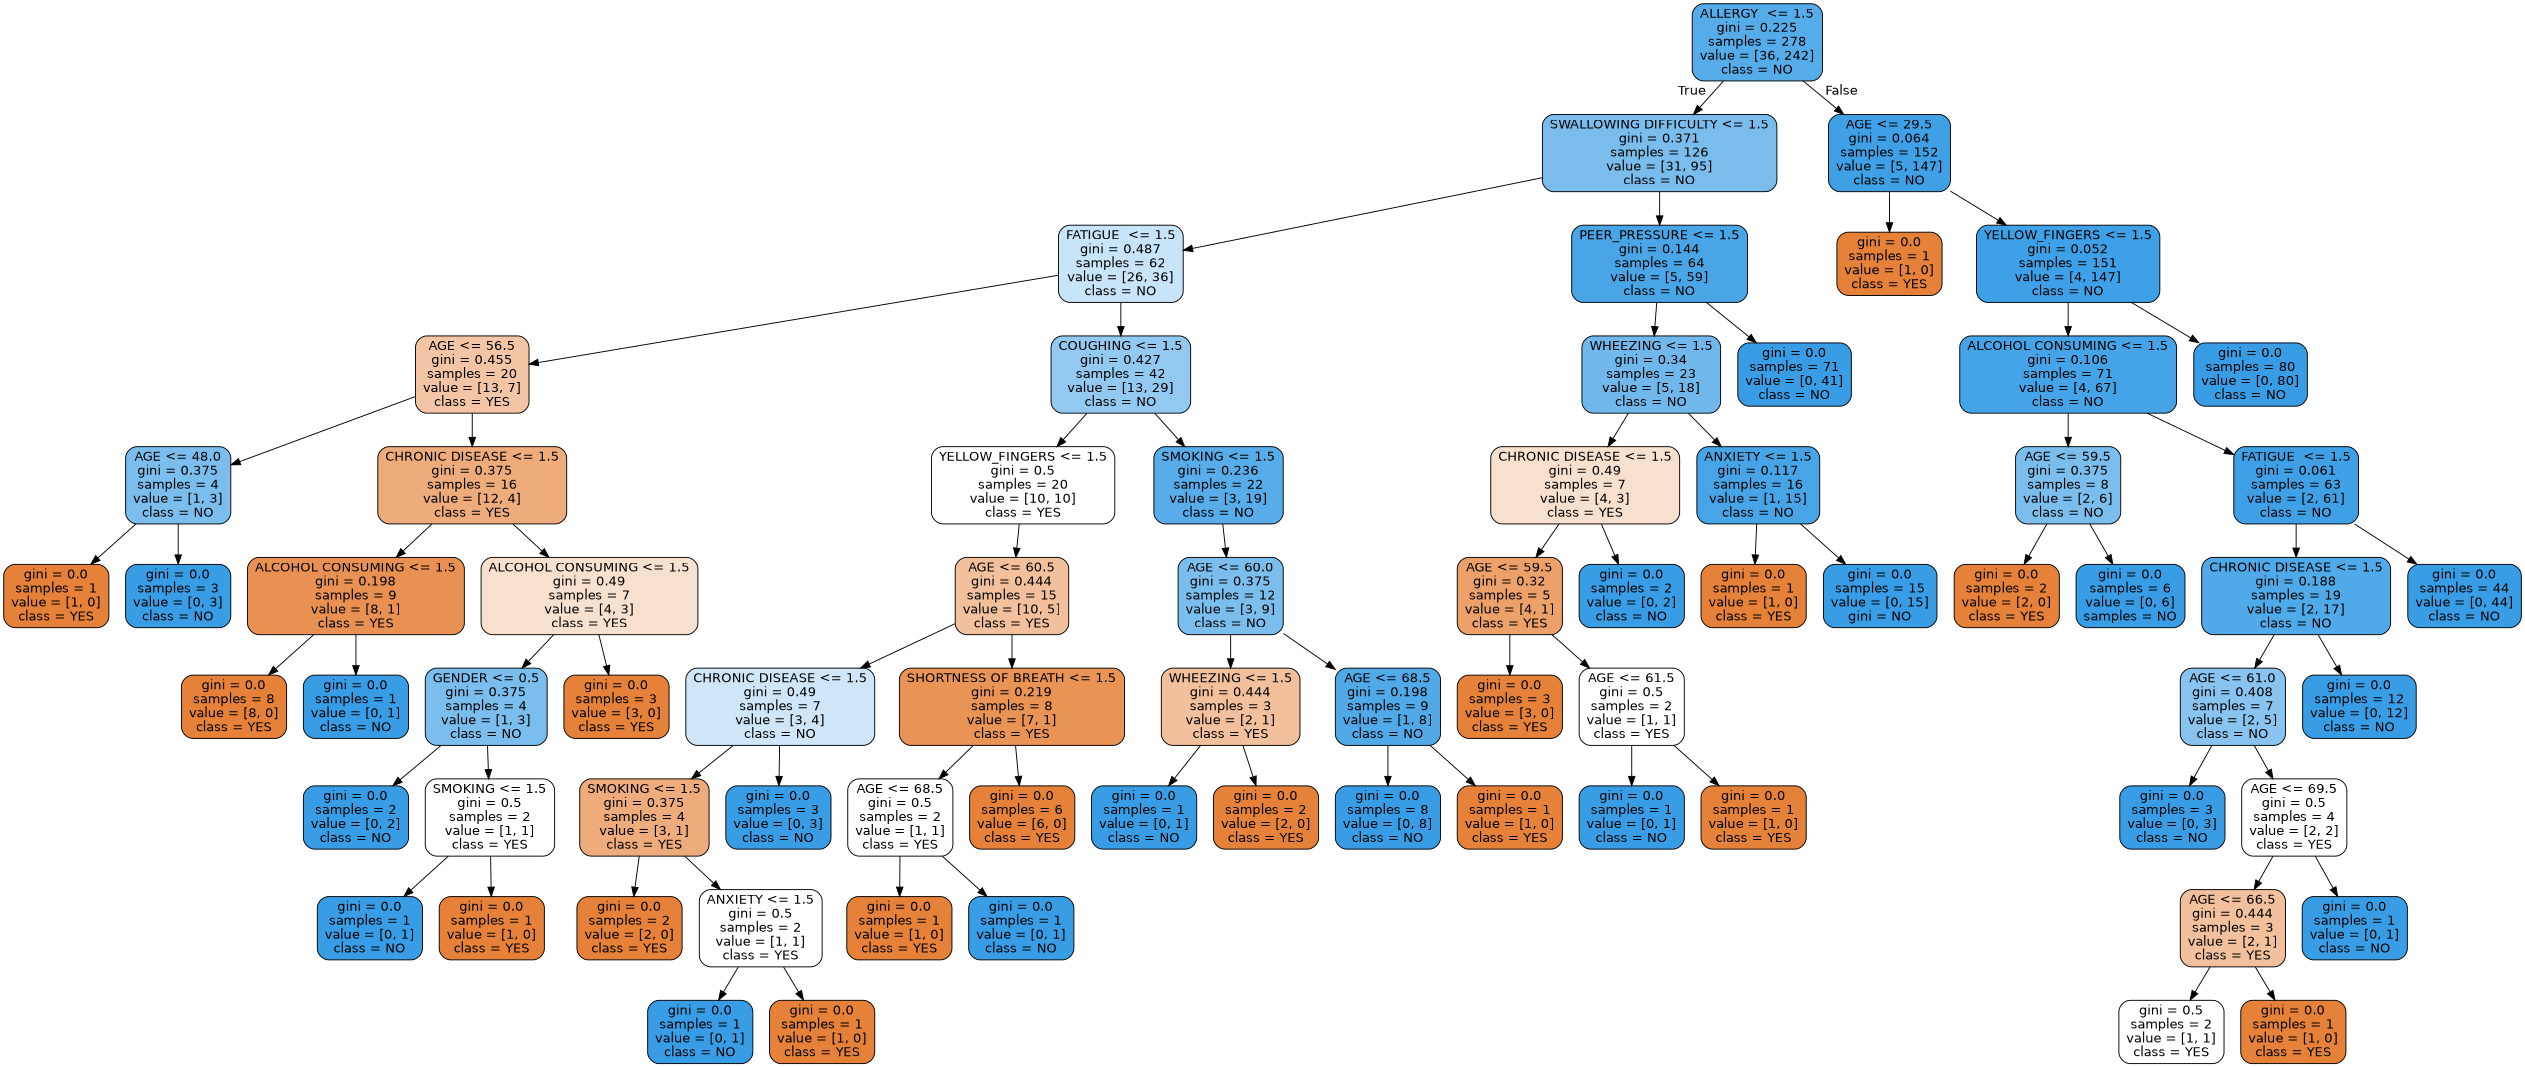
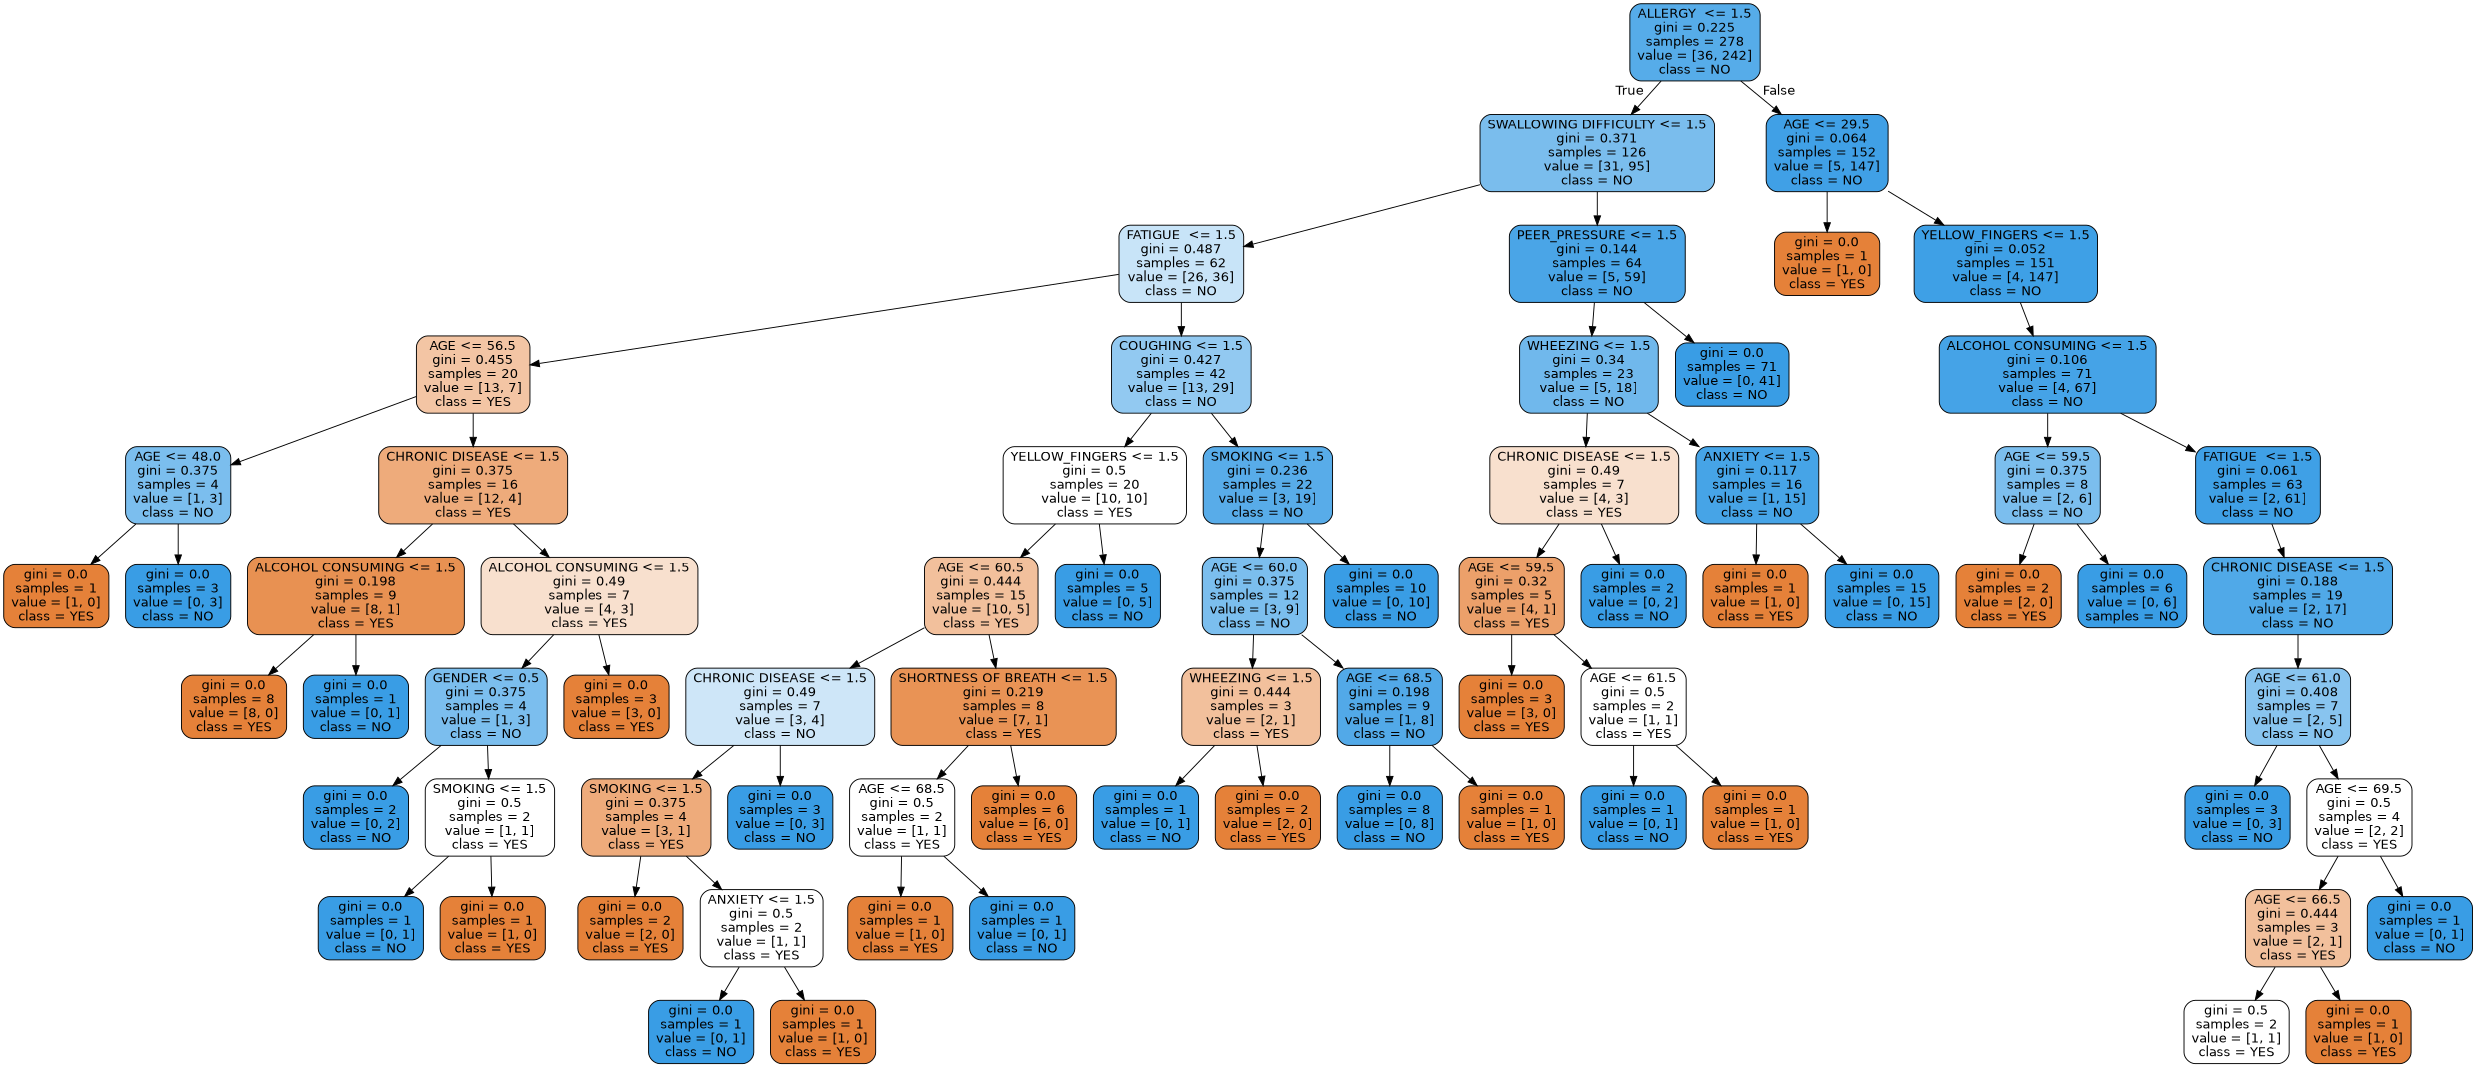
node "gini = 0.0 samples = 80 value = [0, 80] class = NO": removed
node "gini = 0.0 samples = 5 value = [0, 5] class = NO": added
node "gini = 0.0 samples = 10 value = [0, 10] class = NO": added
node "gini = 0.0 samples = 15 value = [0, 15] gini = NO": label "gini = 0.0 samples = 15 value = [0, 15] gini = NO" -> "gini = 0.0 samples = 15 value = [0, 15] class = NO"
node "gini = 0.0 samples = 44 value = [0, 44] class = NO": removed
node "gini = 0.0 samples = 12 value = [0, 12] class = NO": removed
